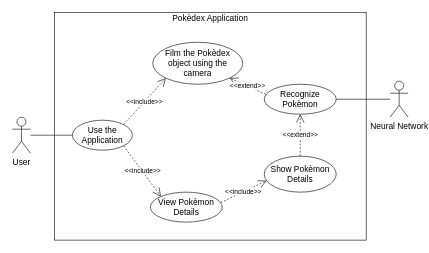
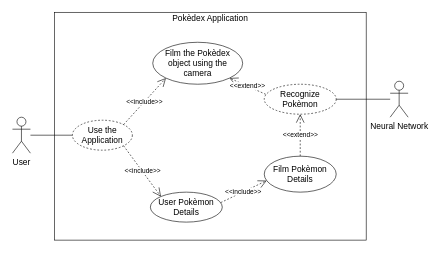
node "Recognize Pokèmon": style solid -> dashed
node "Use the Application": style solid -> dashed
node "Show Pokèmon Details": label "Show Pokèmon Details" -> "Film Pokèmon Details"
node "View Pokèmon Details": label "View Pokèmon Details" -> "User Pokèmon Details"
